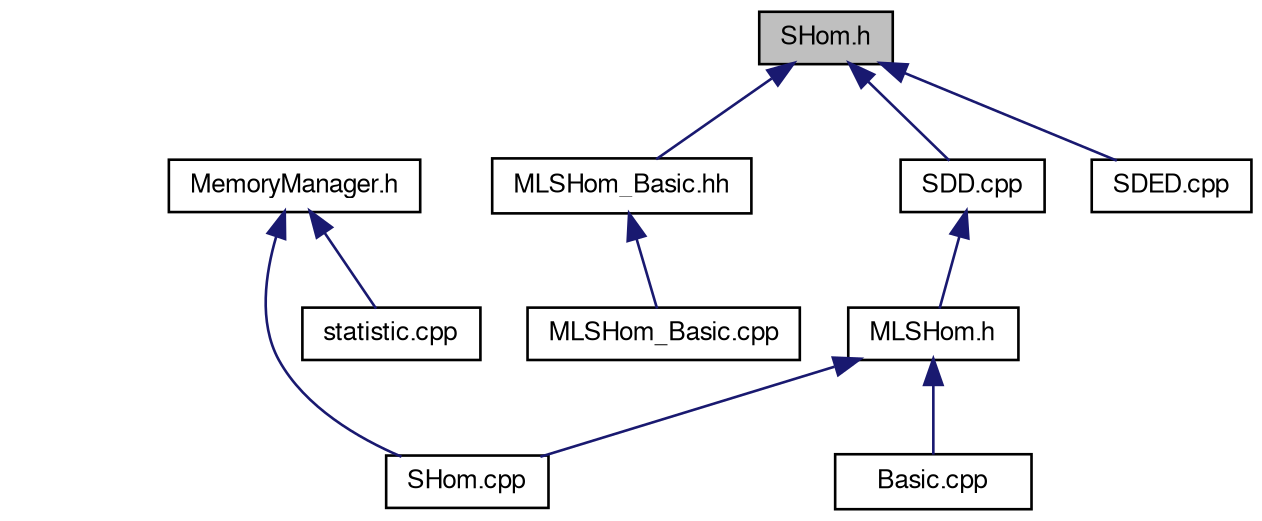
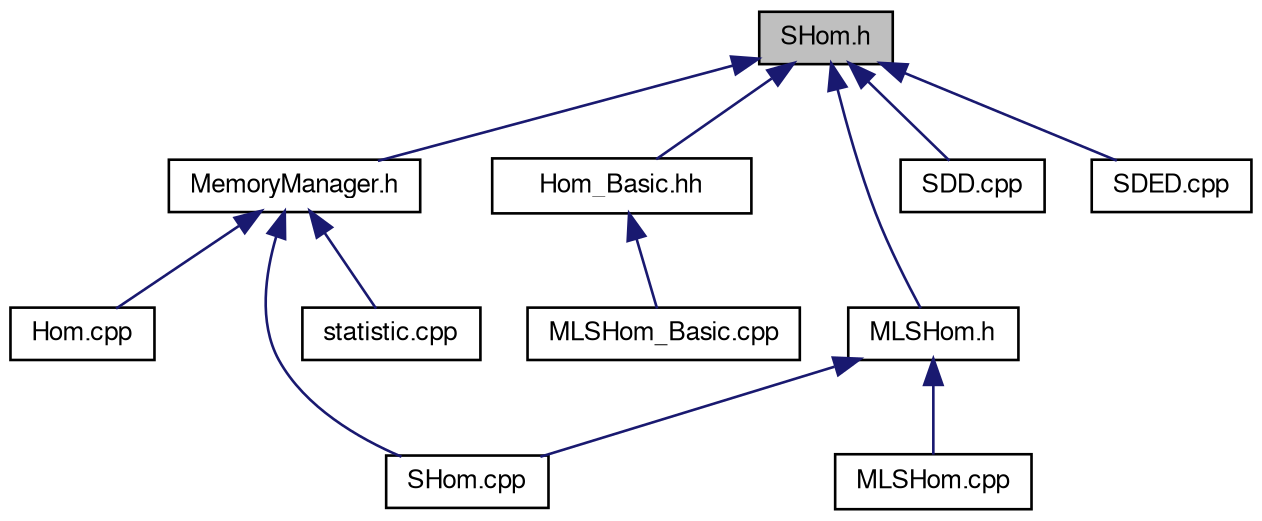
edge "MemoryManager.h" -> "SHom.h": added
node "MLSHom_Basic.hh": label "MLSHom_Basic.hh" -> "Hom_Basic.hh"
edge "MLSHom.h" -> "SDD.cpp": now "MLSHom.h" -> "SHom.h"
node "Hom.cpp": added
node "Basic.cpp": label "Basic.cpp" -> "MLSHom.cpp"
